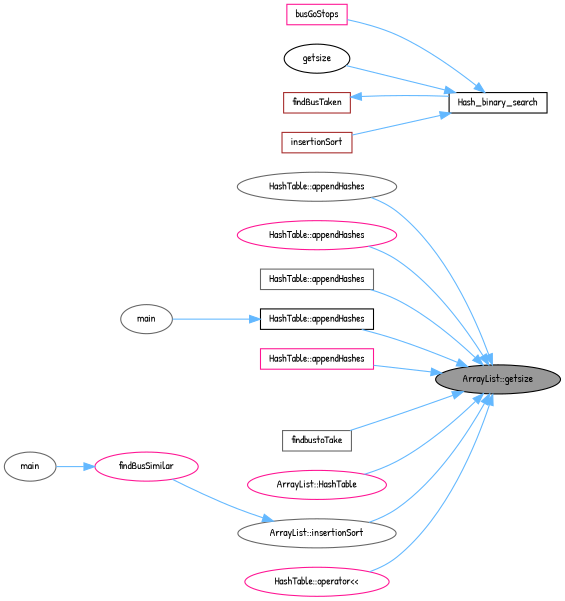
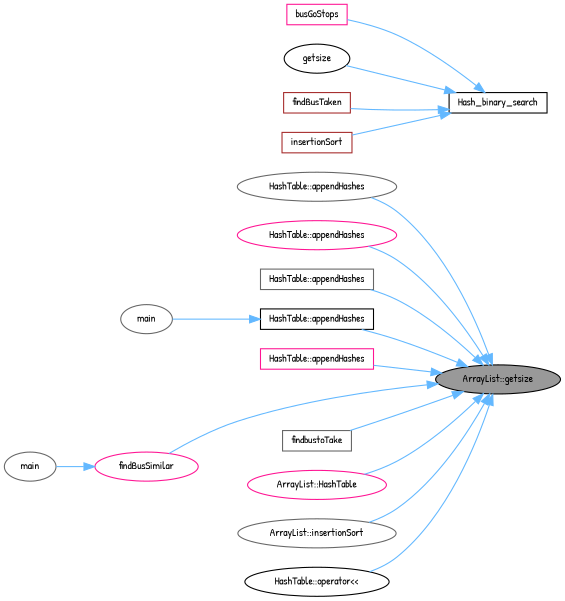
edge "Hash_binary_search" -> "findBusTaken": reversed
edge "findBusSimilar" -> "ArrayList::insertionSort": now "findBusSimilar" -> "ArrayList::getsize"
node "HashTable::operator<<": color deeppink -> black
